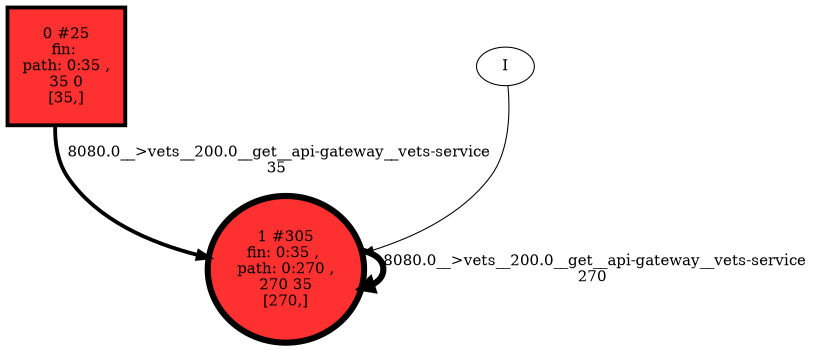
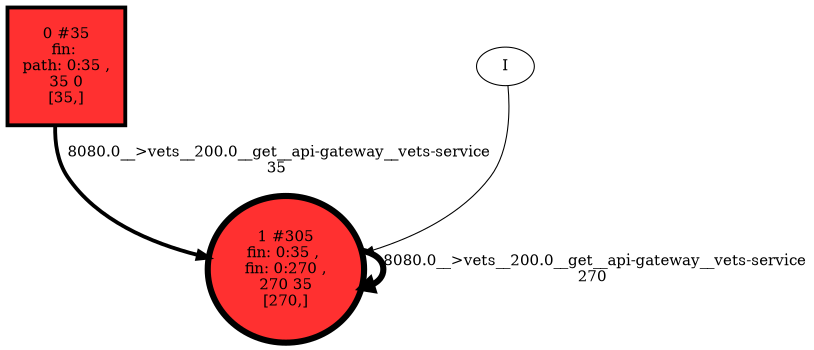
node "0 #25 fin: path: 0:35 , 35 0 [35,]": label "0 #25 fin: path: 0:35 , 35 0 [35,]" -> "0 #35 fin: path: 0:35 , 35 0 [35,]"
node "1 #305 fin: 0:35 , path: 0:270 , 270 35 [270,]": label "1 #305 fin: 0:35 , path: 0:270 , 270 35 [270,]" -> "1 #305 fin: 0:35 , fin: 0:270 , 270 35 [270,]"
